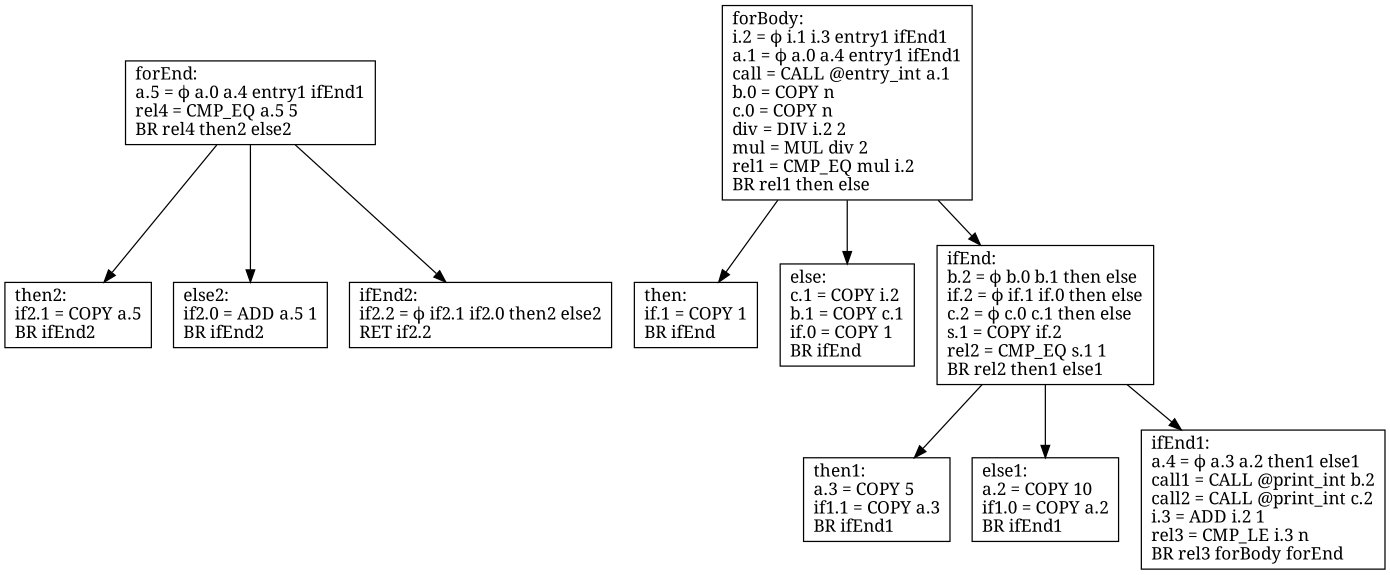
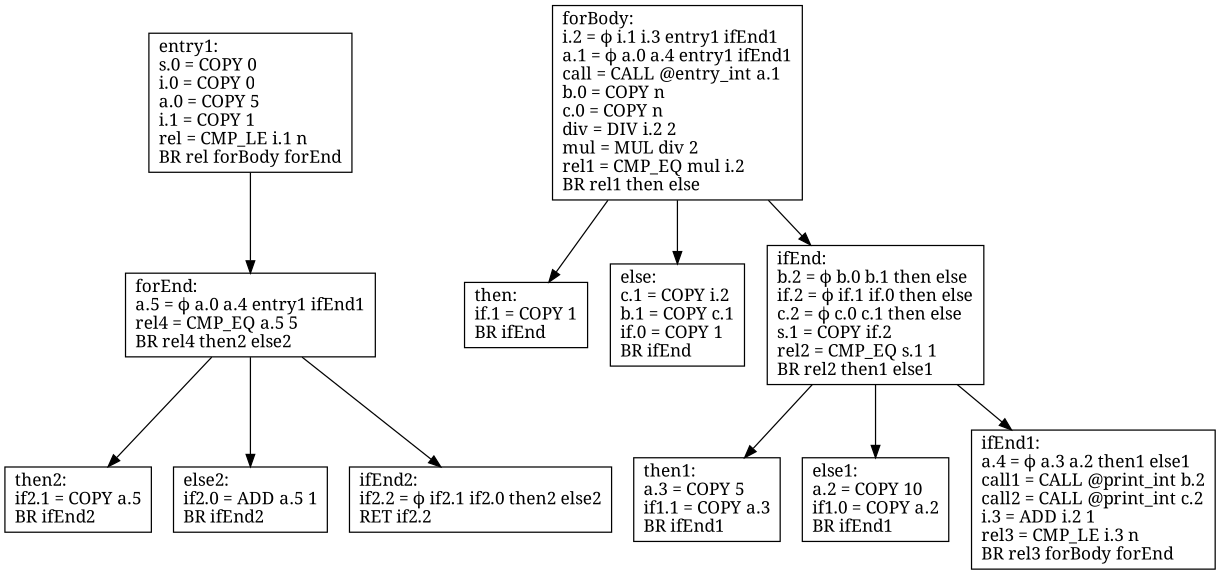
node "entry1:": added
